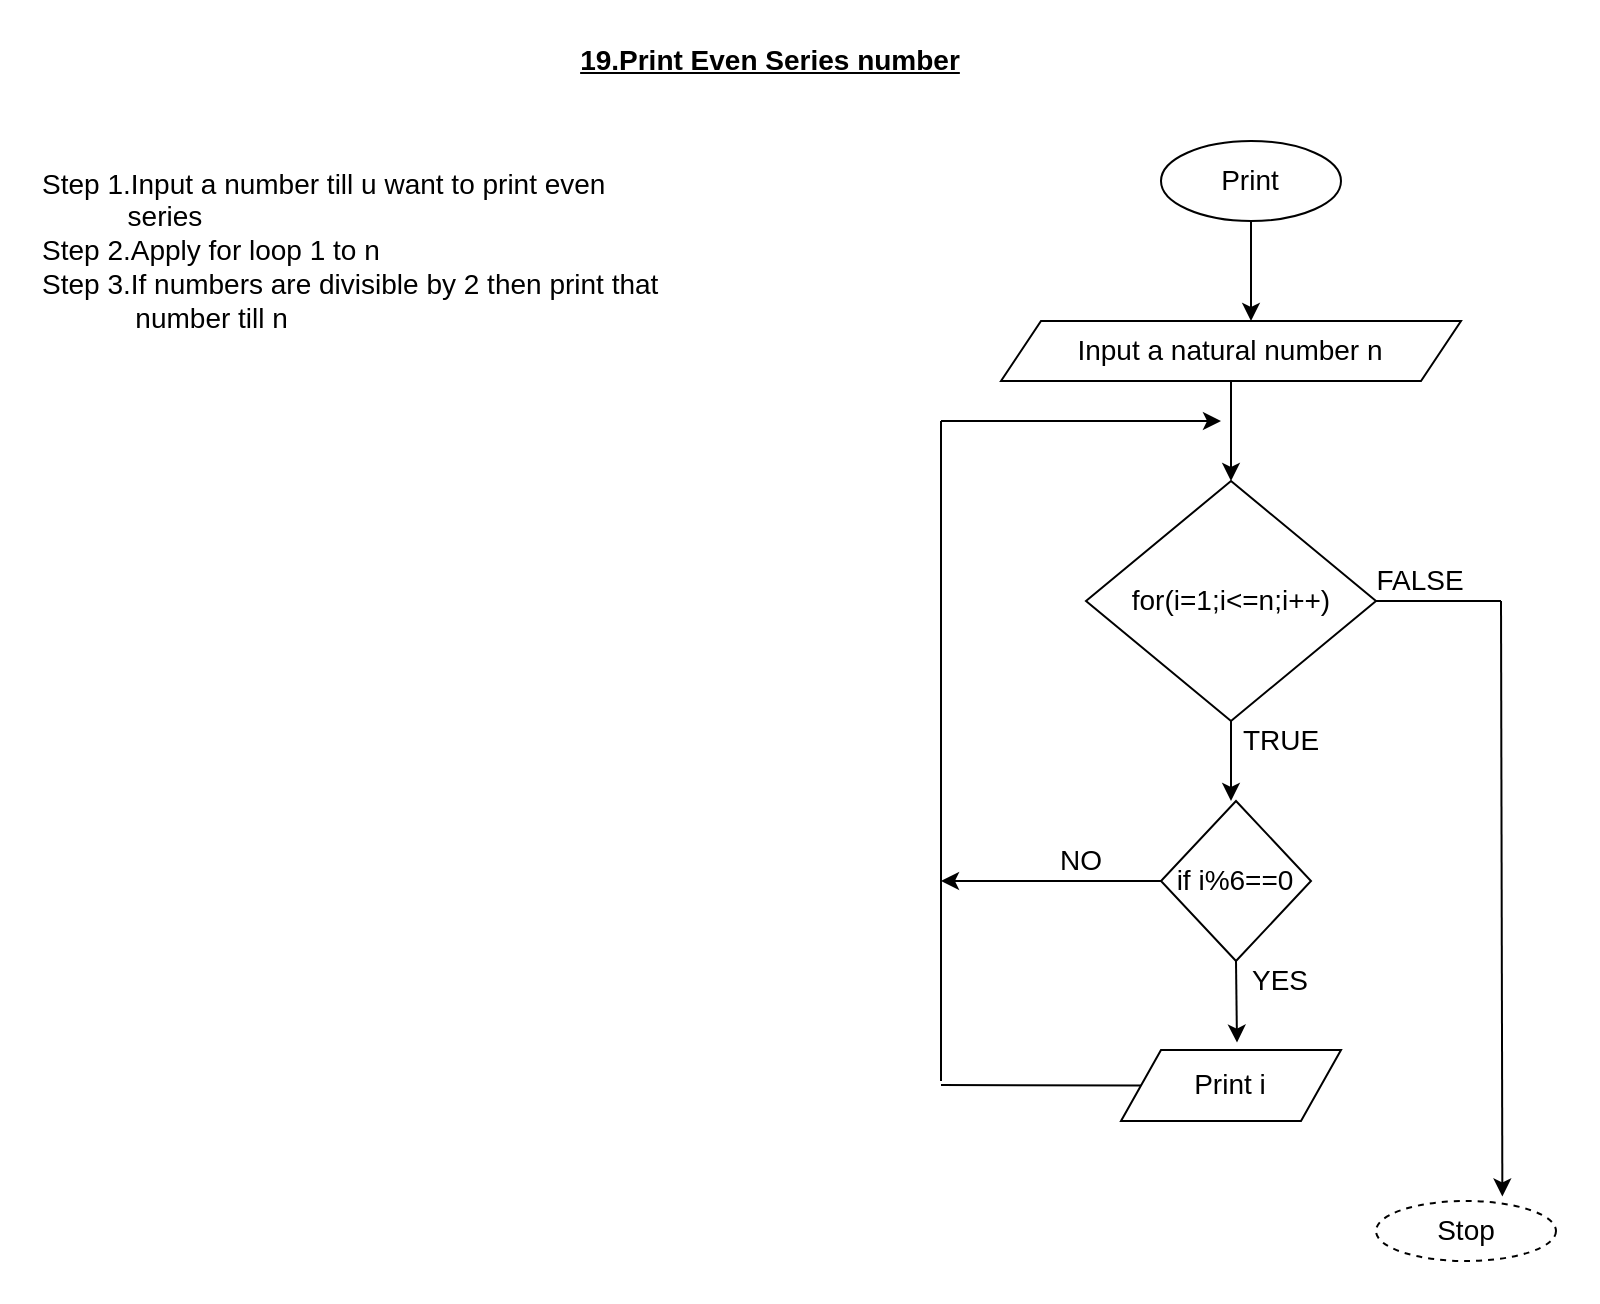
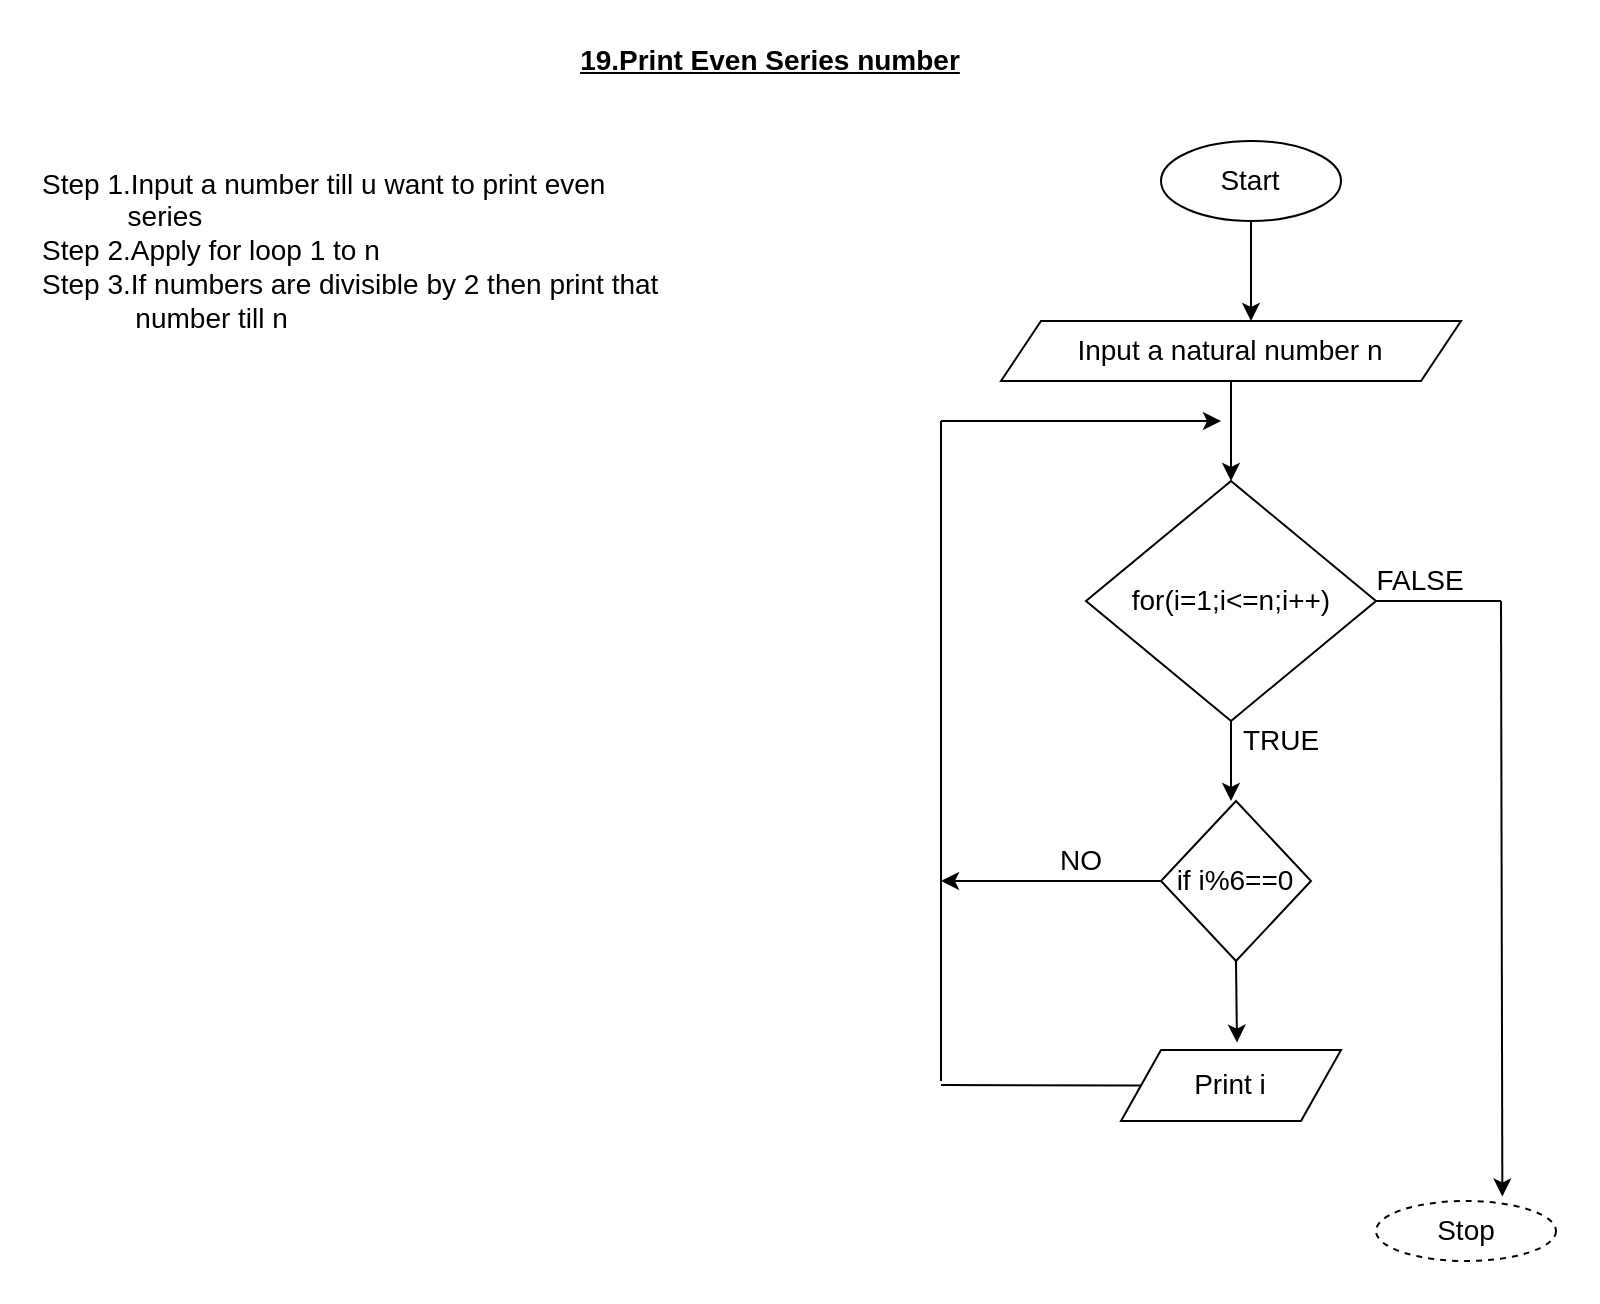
node "Print": label "Print" -> "Start"
node "YES": removed
